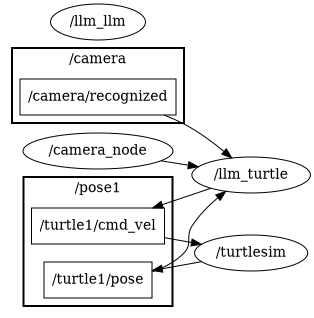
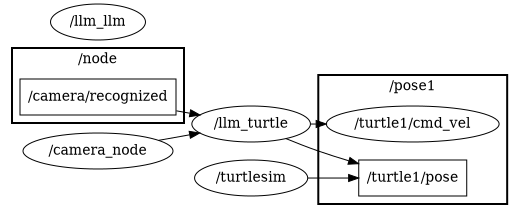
cluster "/camera": label "/camera" -> "/node"
node "/turtle1/cmd_vel": shape box -> ellipse
edge "/turtle1/pose" -> "/llm_turtle": reversed
edge "/turtle1/cmd_vel" -> "/turtlesim": removed
